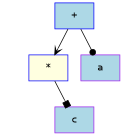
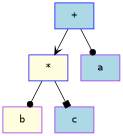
node "b": added
